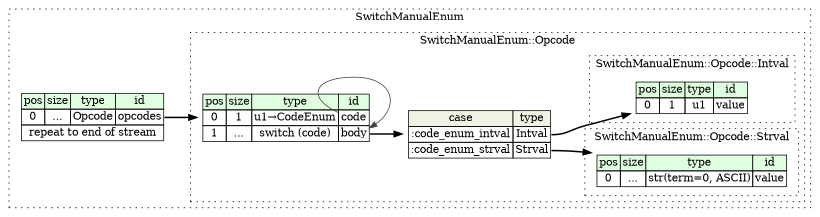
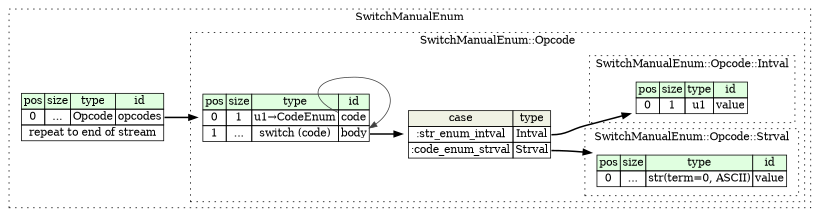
node "case": text ":code_enum_intval" -> ":str_enum_intval"
